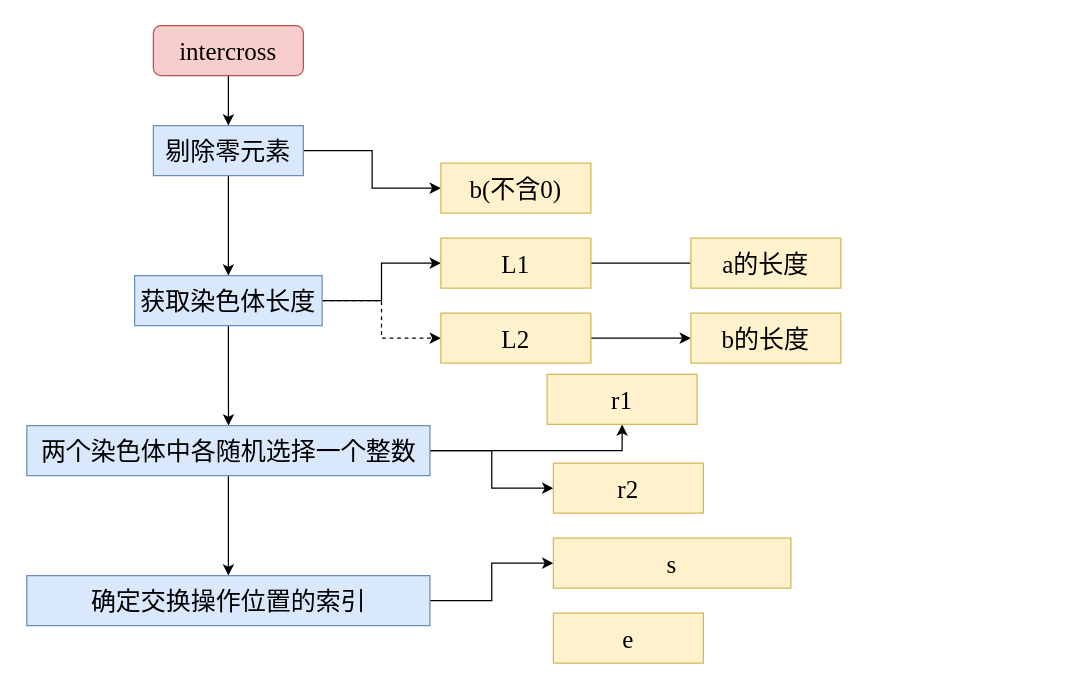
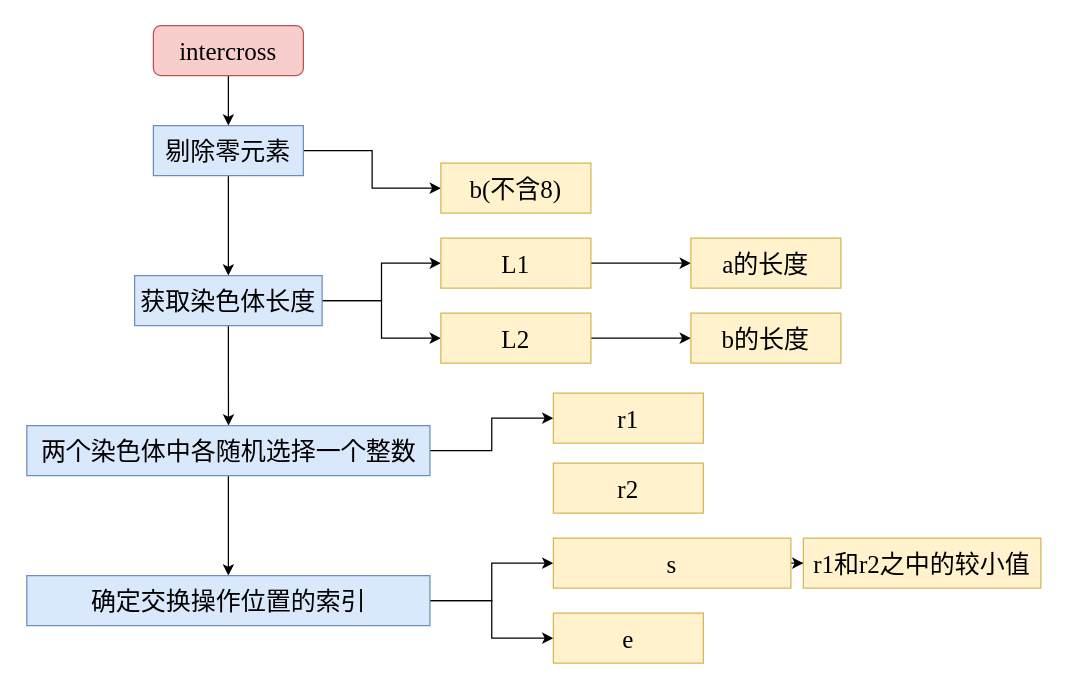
node "b(不含0)": label "b(不含0)" -> "b(不含8)"
edge "L1" -- "a的长度": arrowhead none -> classic
edge "获取染色体长度" -> "L2": style dashed -> solid
node "r1": moved (622, 399) -> (628, 418)
edge "两个染色体中各随机选择一个整数" -> "r2": removed
edge "s" -> "r1和r2之中的较小值": added
node "r1和r2之中的较小值": added
edge "确定交换操作位置的索引" -> "e": added
